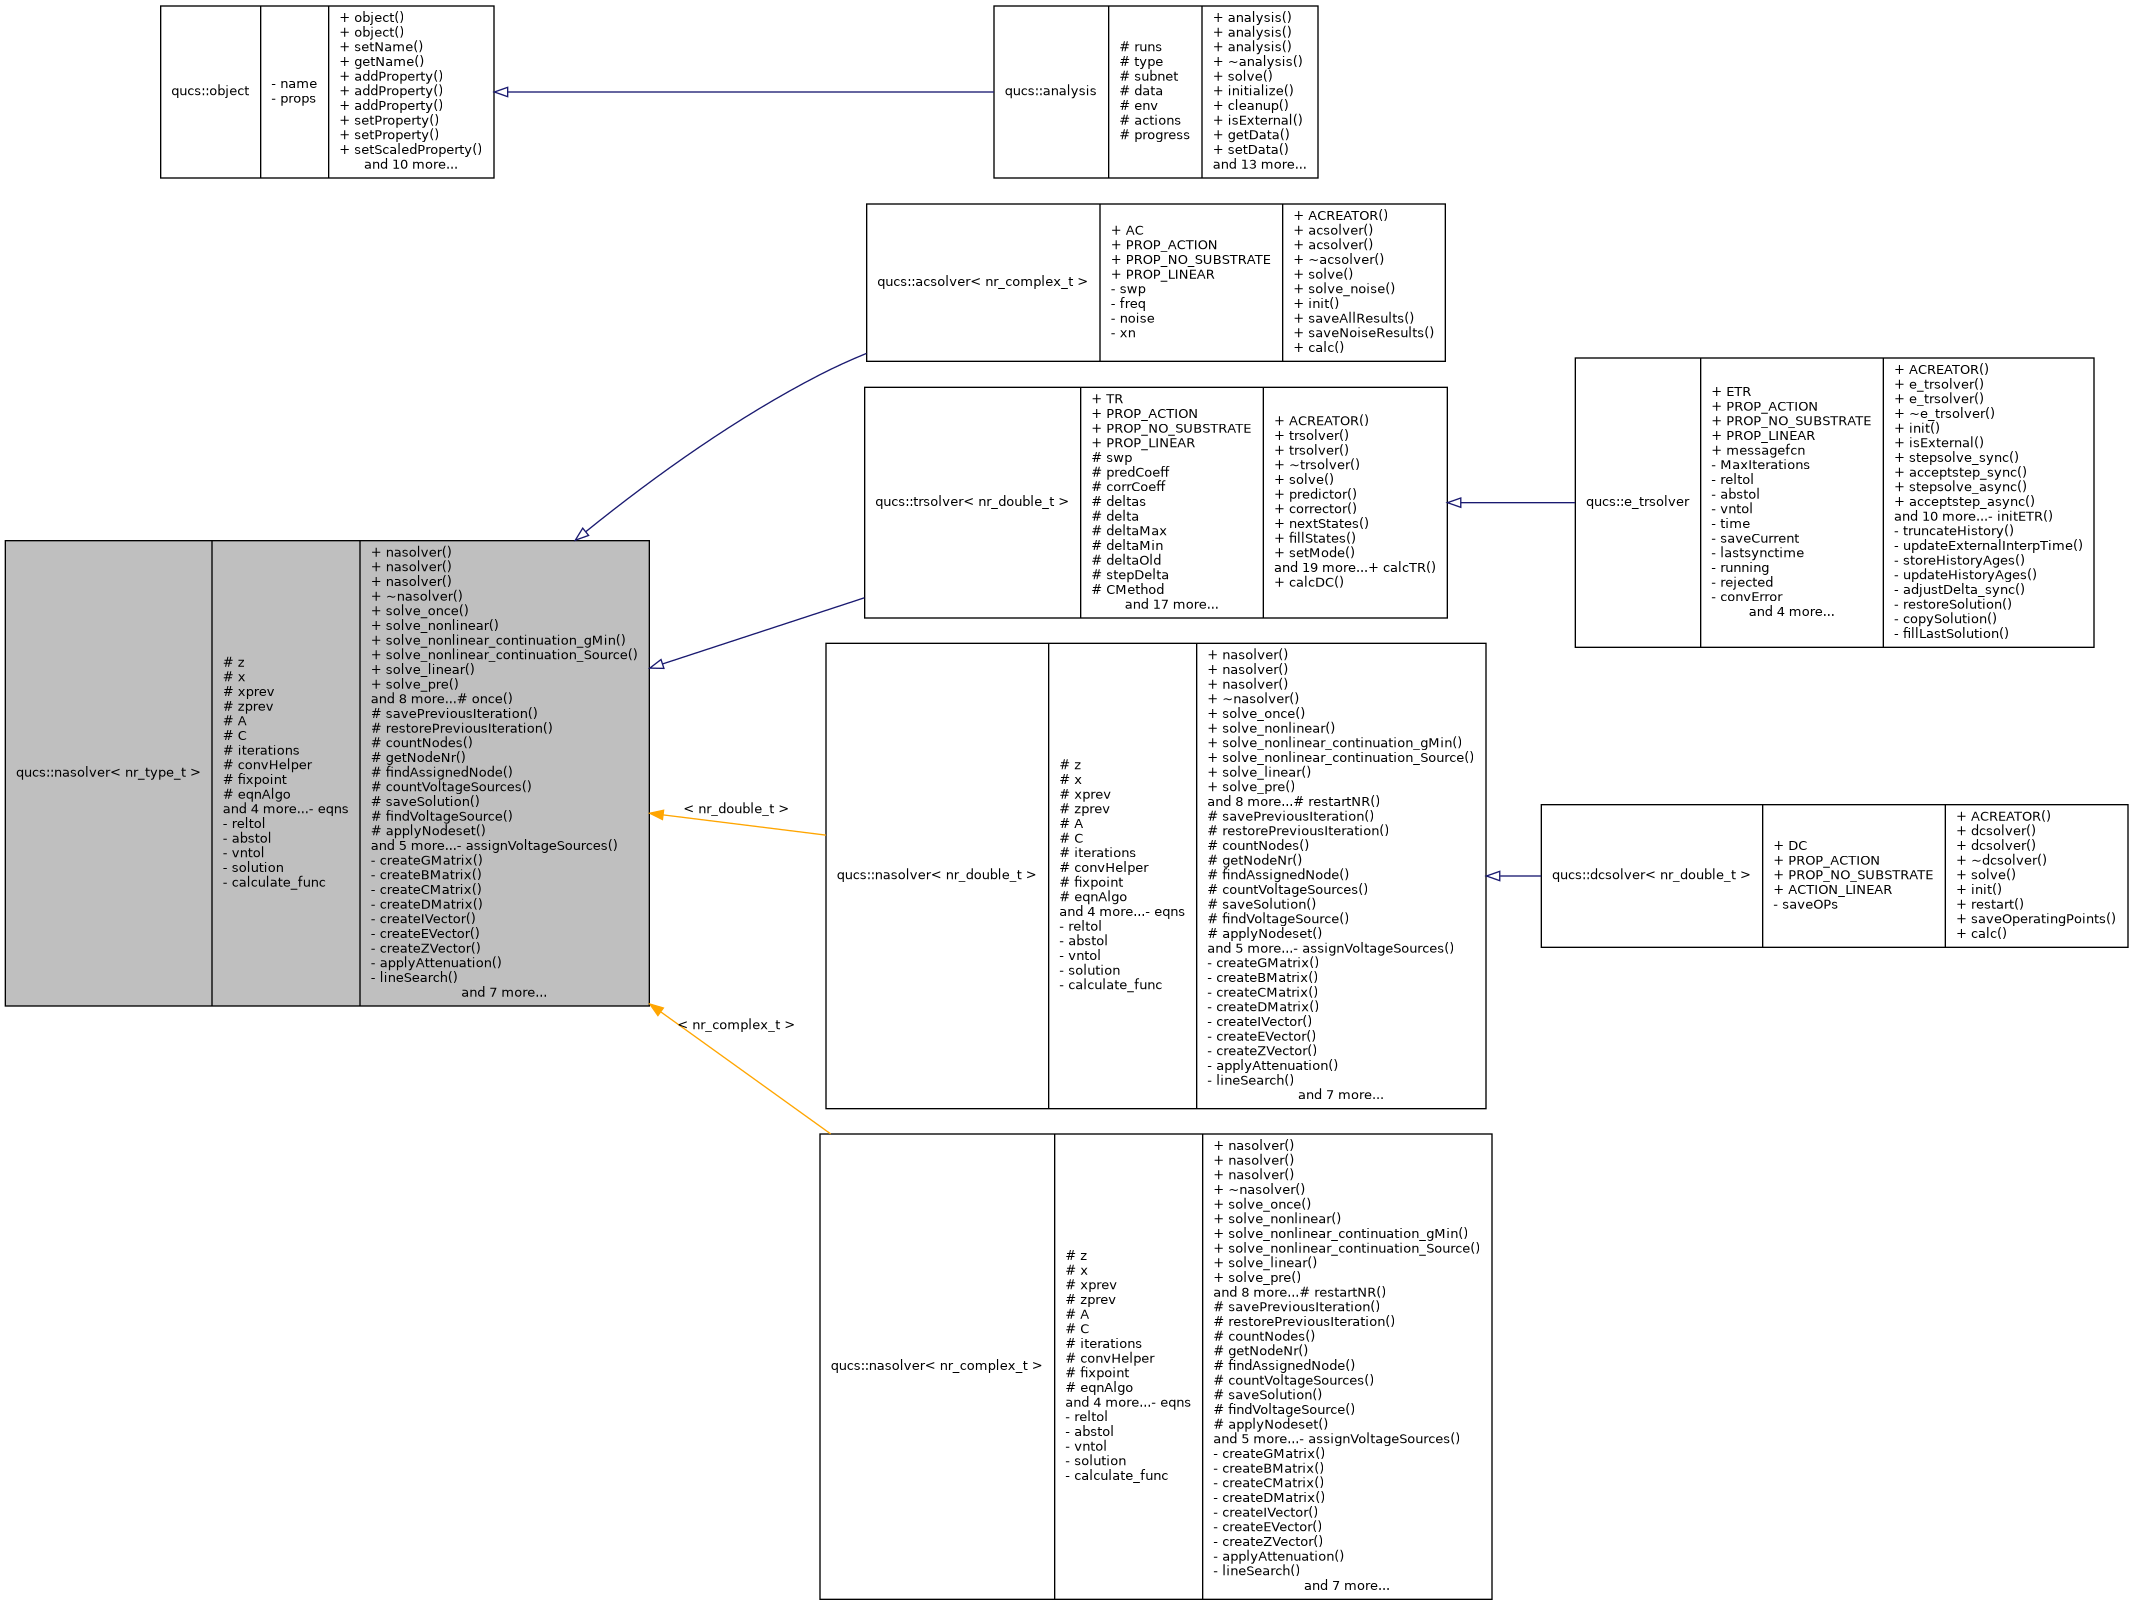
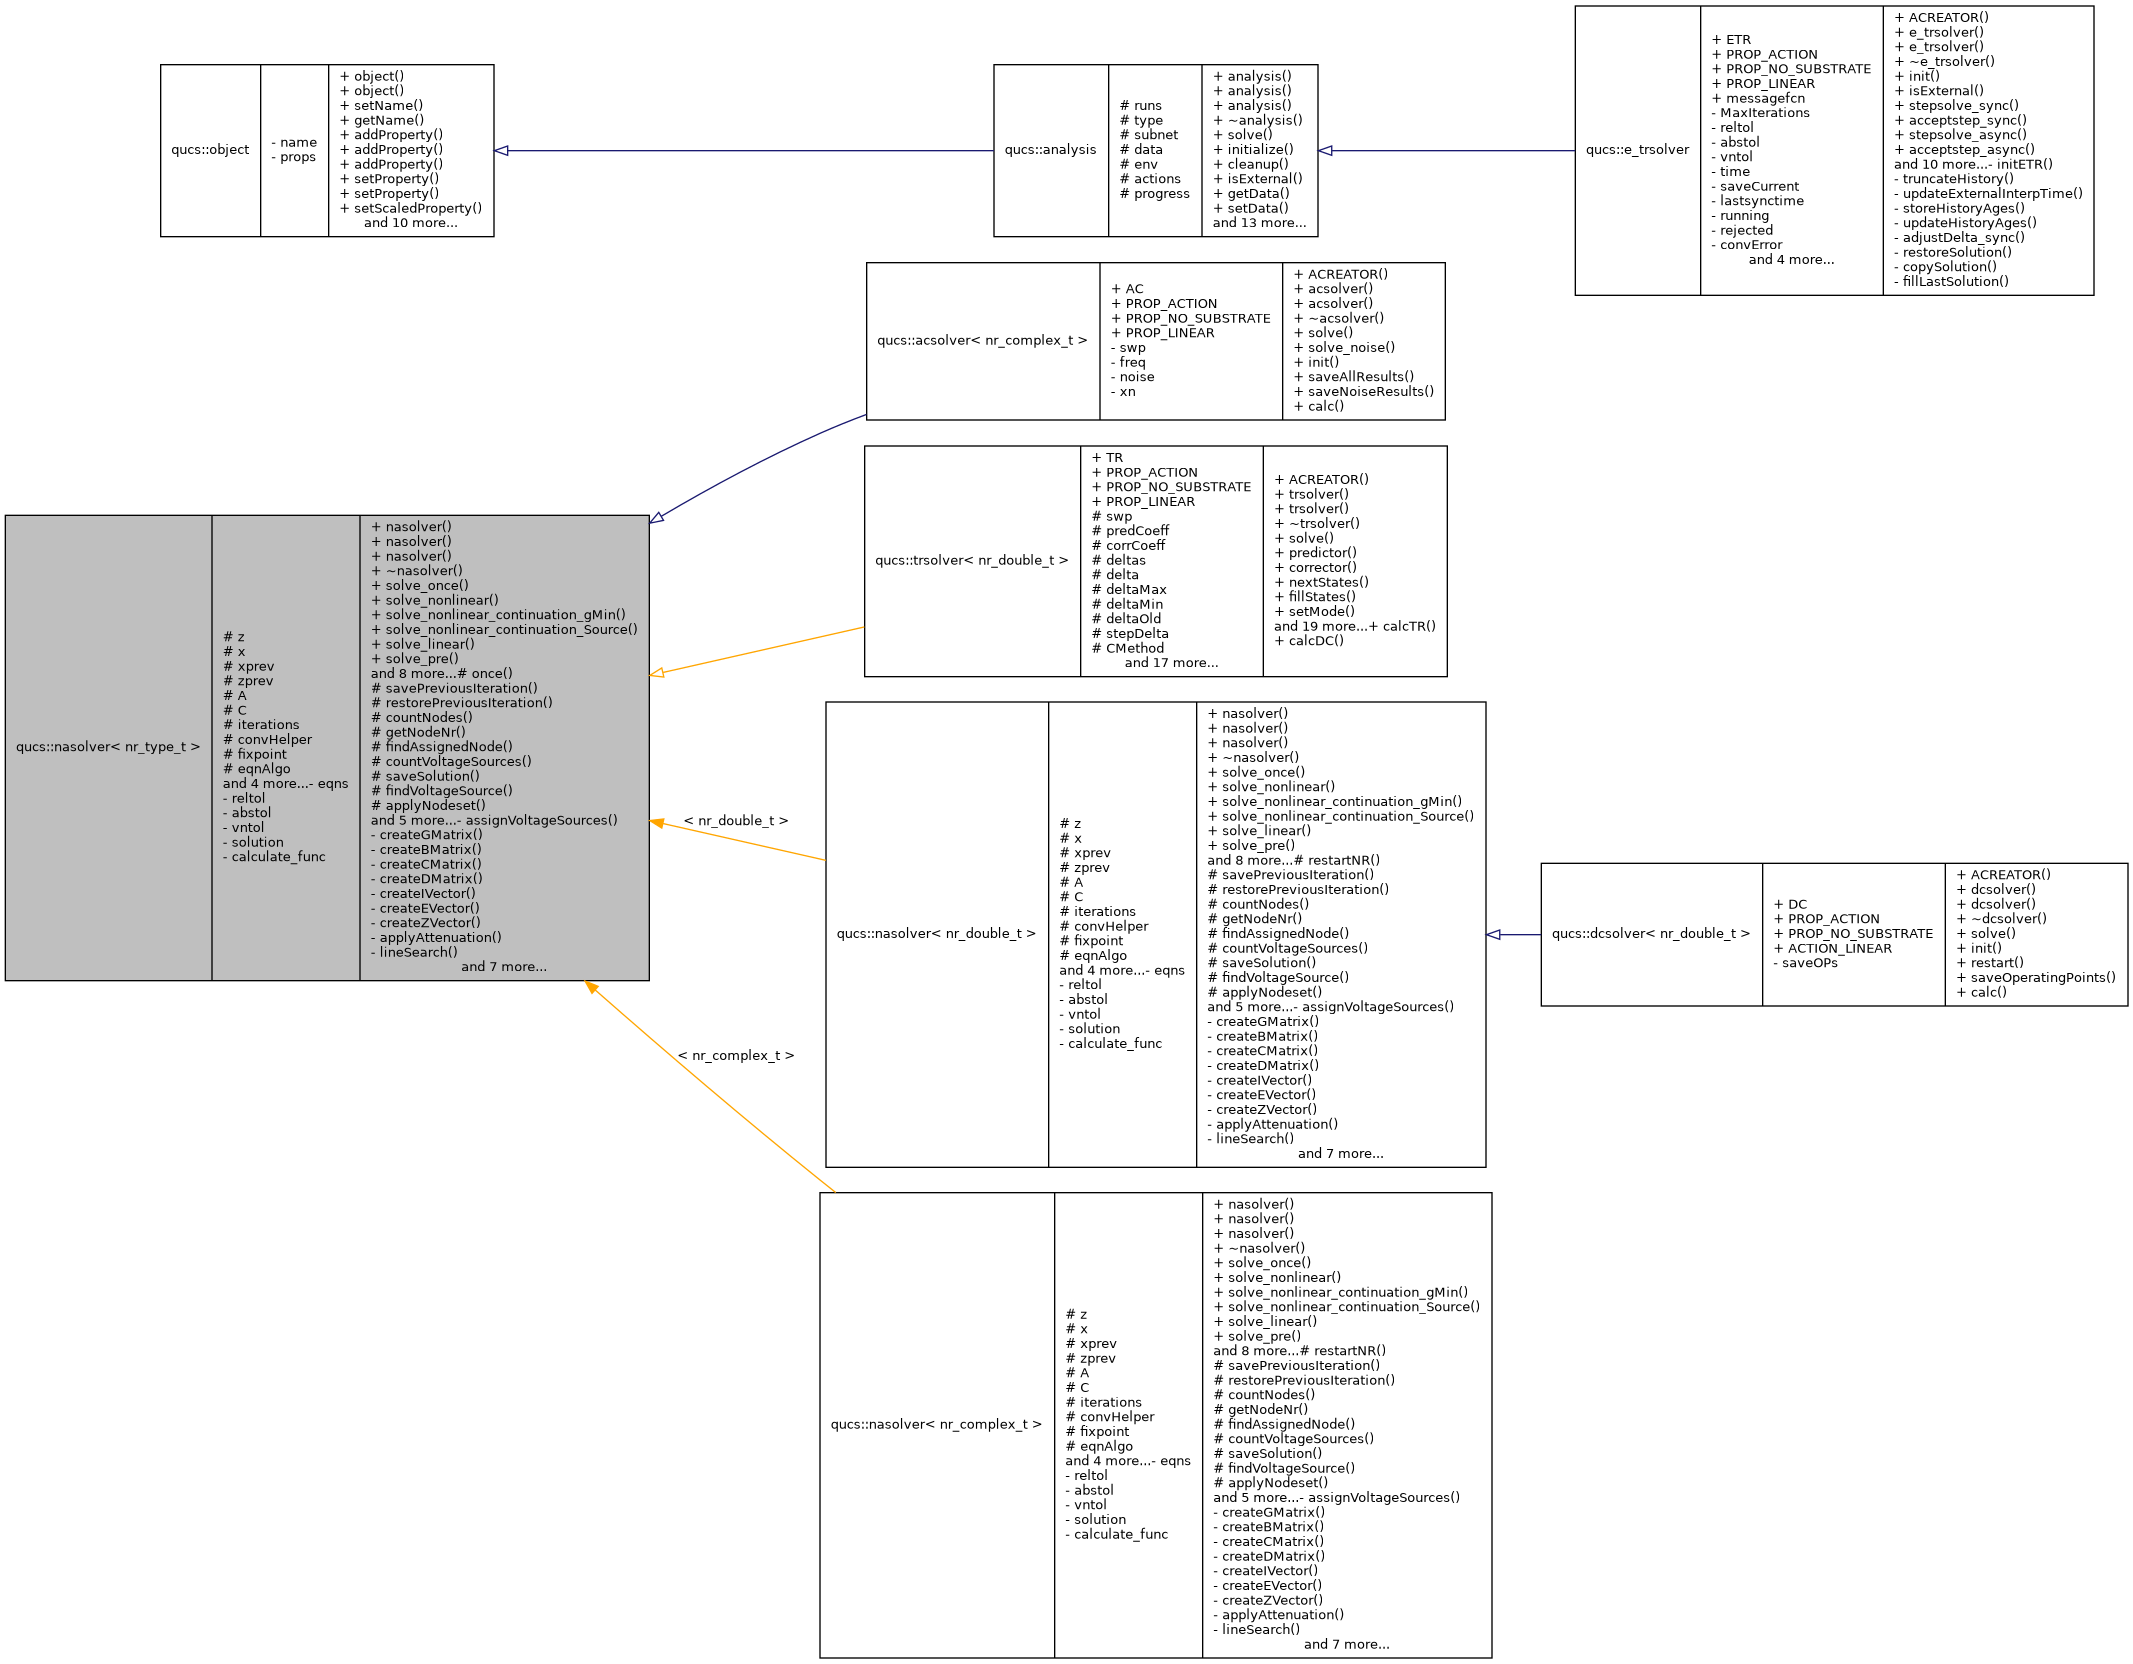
edge "qucs::e_trsolver" -> "qucs::trsolver< nr_double_t >": now "qucs::e_trsolver" -> "qucs::analysis"
edge "qucs::trsolver< nr_double_t >" -> "qucs::nasolver< nr_type_t >": color midnightblue -> orange
